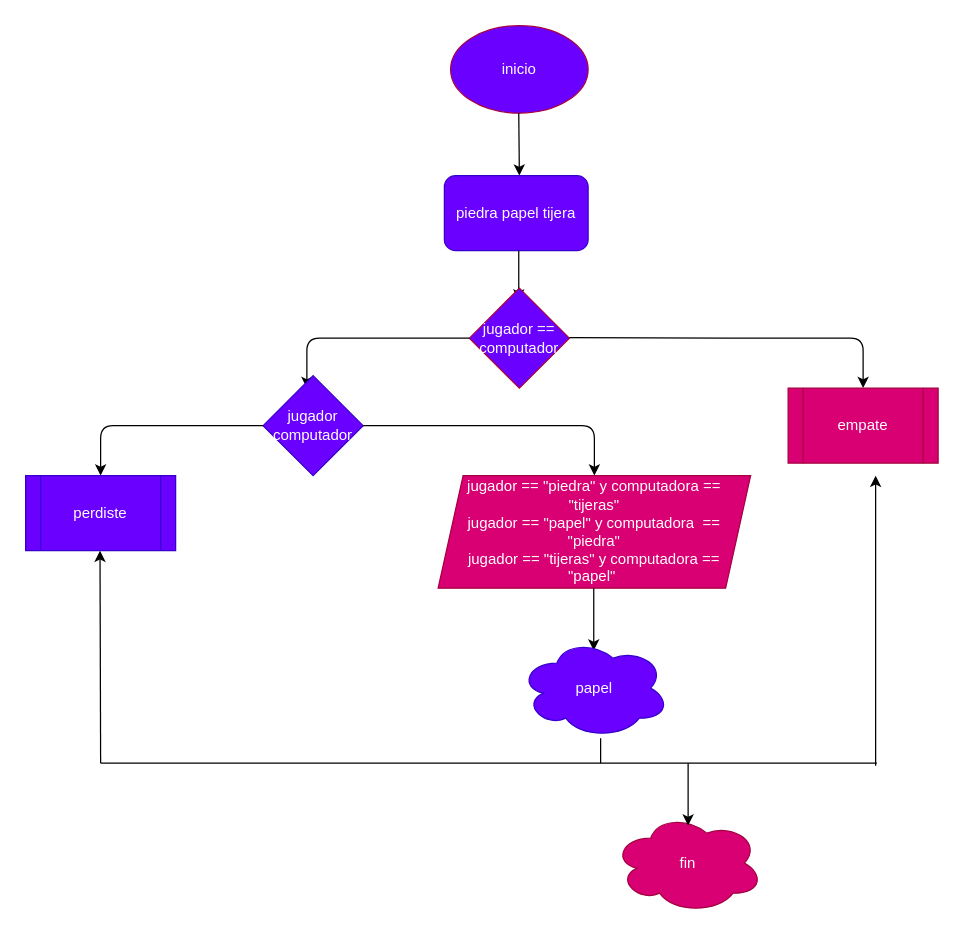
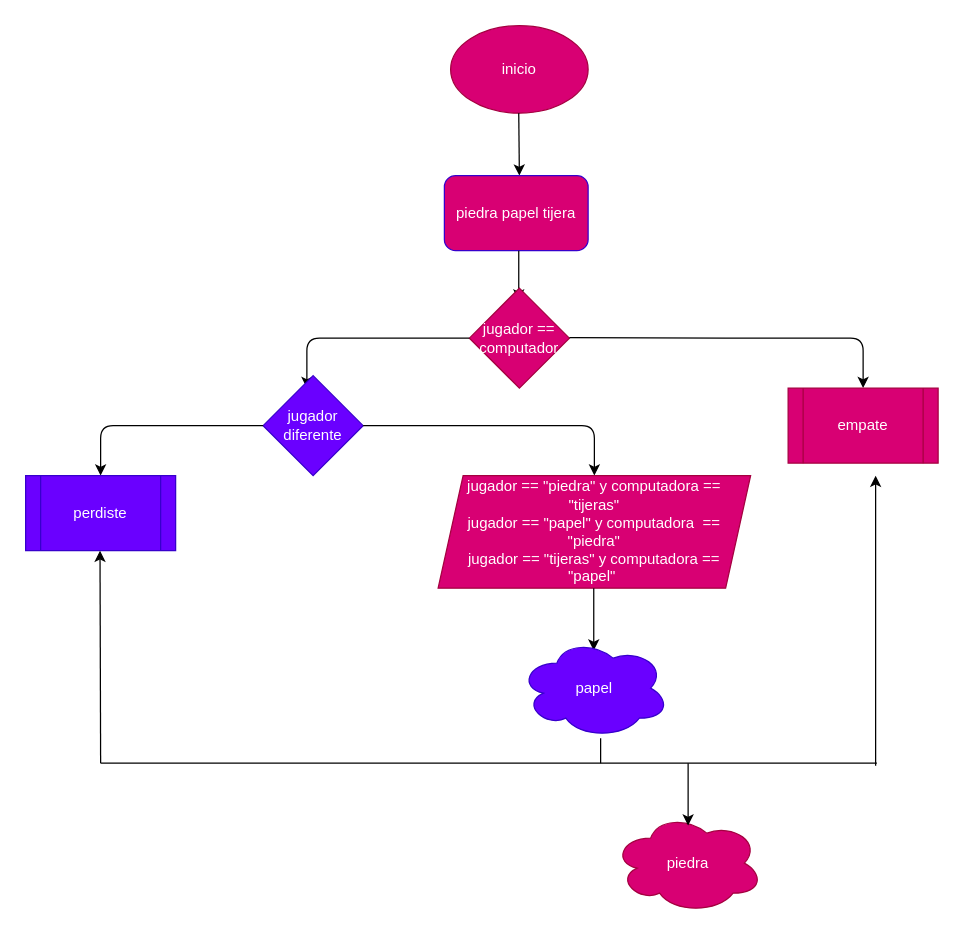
node "inicio": fillcolor #6a00ff -> #d80073
node "piedra papel tijera": fillcolor #6a00ff -> #d80073
node "jugador == computador": fillcolor #6a00ff -> #d80073
node "jugador computador": label "jugador computador" -> "jugador diferente"
node "fin": label "fin" -> "piedra"
